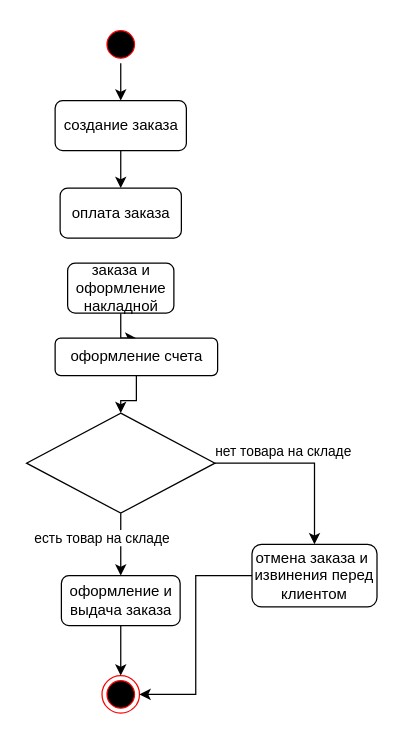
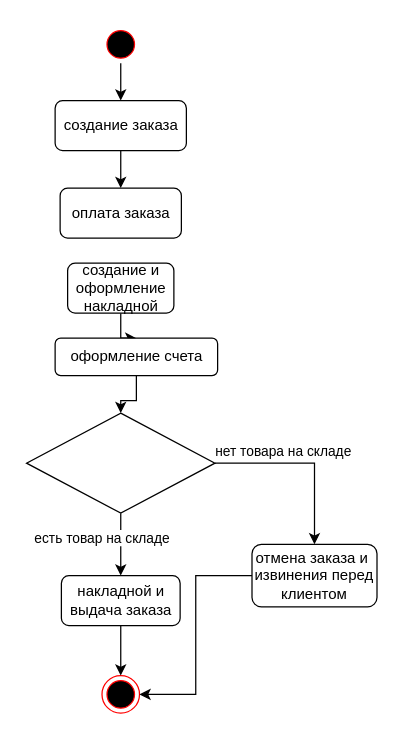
node "заказа и оформление накладной": label "заказа и оформление накладной" -> "создание и оформление накладной"
node "оформление и выдача заказа": label "оформление и выдача заказа" -> "накладной и выдача заказа"
